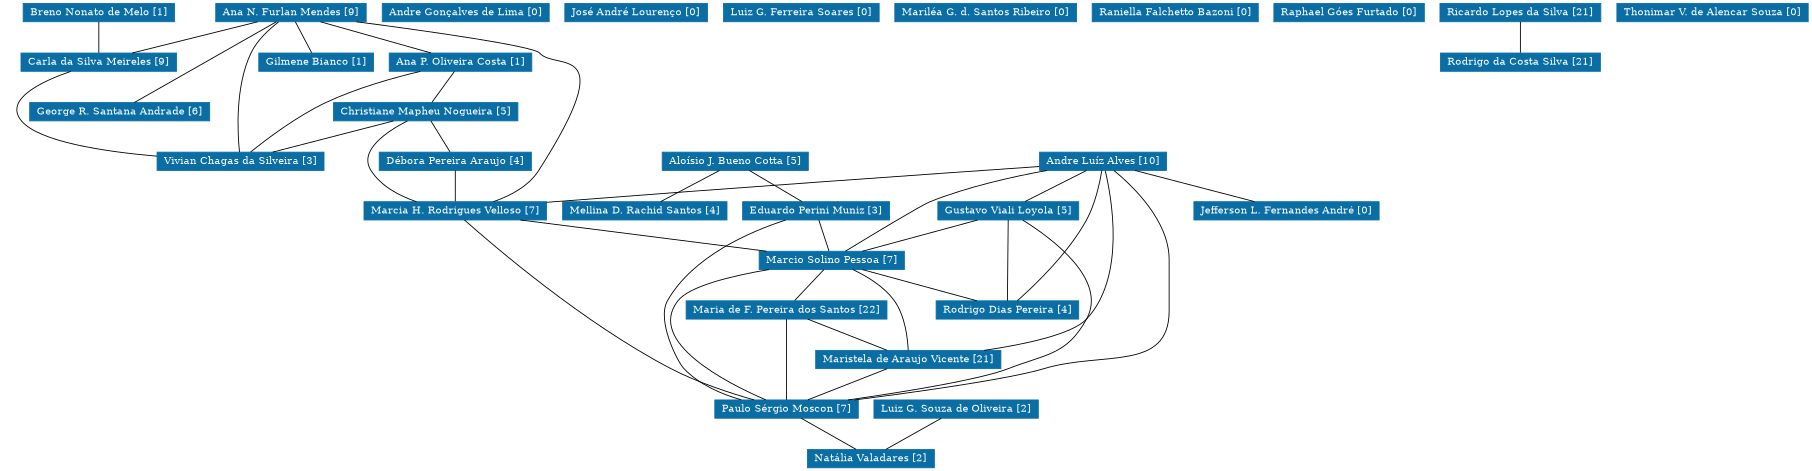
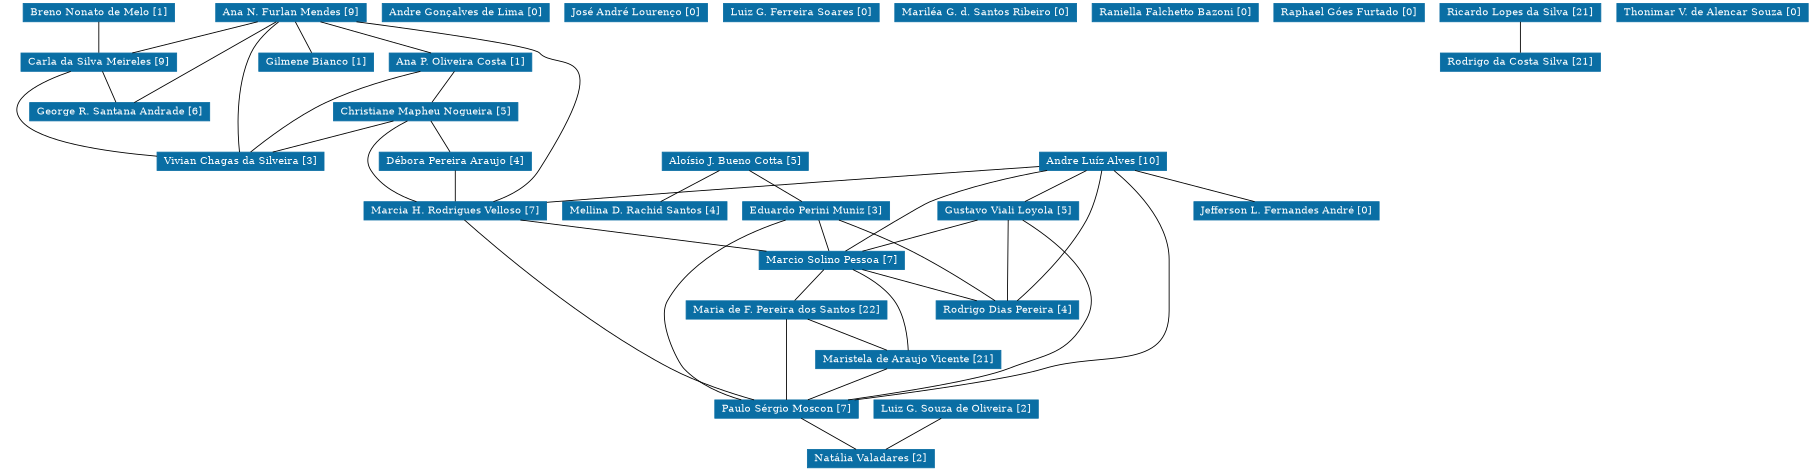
edge "Carla da Silva Meireles [9]" -- "George R. Santana Andrade [6]": added
edge "Eduardo Perini Muniz [3]" -- "Rodrigo Dias Pereira [4]": added
edge "Andre Luíz Alves [10]" -- "Maristela de Araujo Vicente [21]": removed
edge "Marcio Solino Pessoa [7]" -- "Paulo Sérgio Moscon [7]": removed
